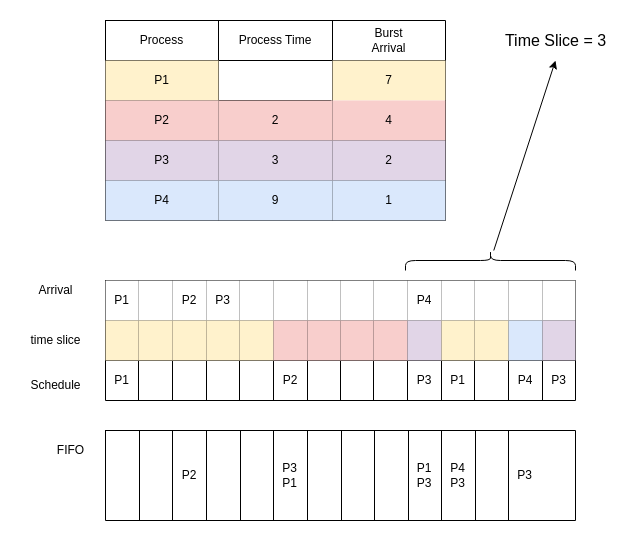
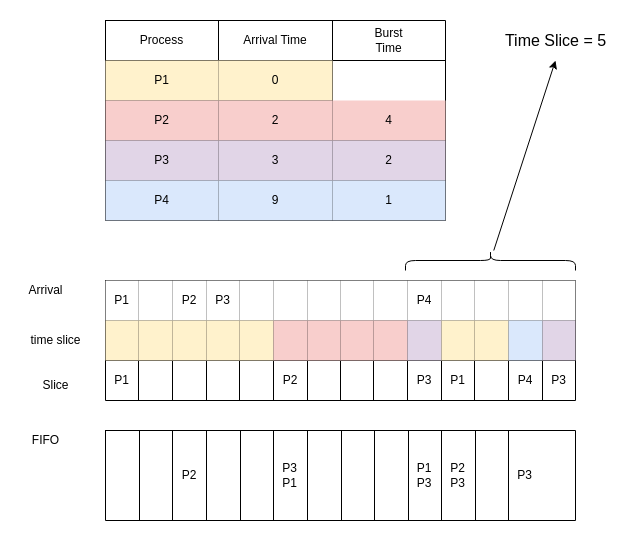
node "Process Time": label "Process Time" -> "Arrival Time"
node "Burst Arrival": label "Burst Arrival" -> "Burst Time"
node "Time Slice = 3": label "Time Slice = 3" -> "Time Slice = 5"
node "0": added
node "7": removed
node "Arrival": moved (56, 291) -> (46, 291)
node "Schedule": label "Schedule" -> "Slice"
node "FIFO": moved (71, 451) -> (46, 441)
node "P4 P3": label "P4 P3" -> "P2 P3"
